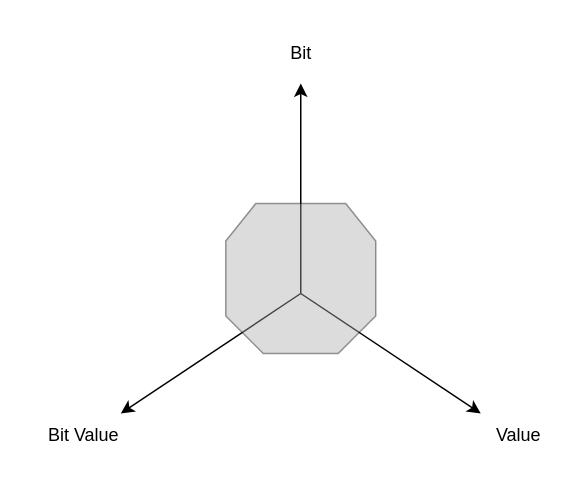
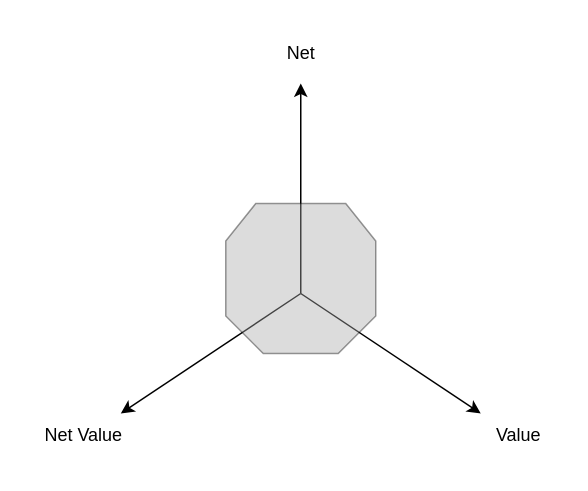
node "Bit": label "Bit" -> "Net"
node "Bit Value": label "Bit Value" -> "Net Value"
